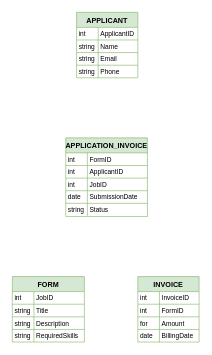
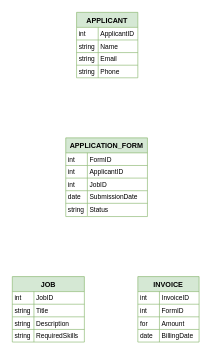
node "APPLICATION_INVOICE": label "APPLICATION_INVOICE" -> "APPLICATION_FORM"
node "FORM": label "FORM" -> "JOB"
